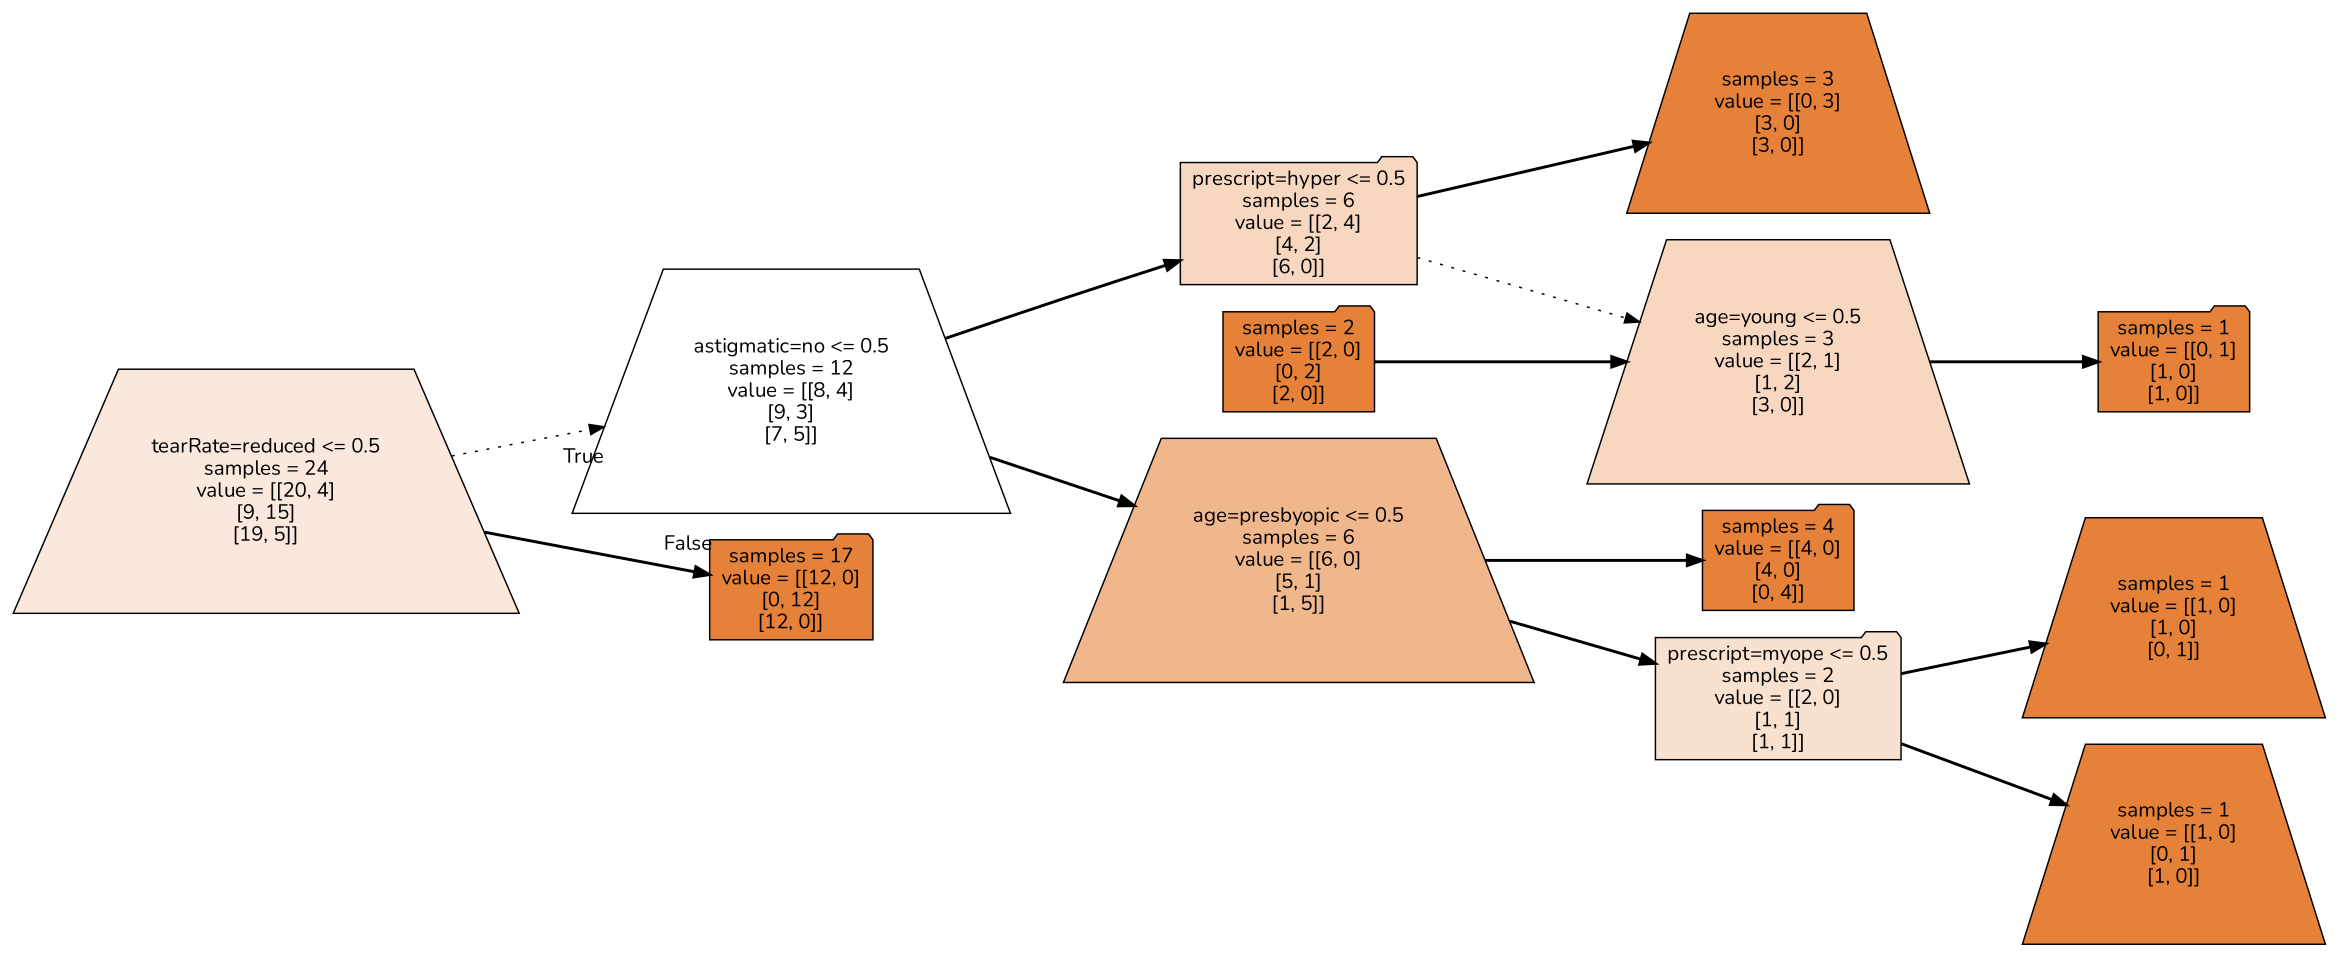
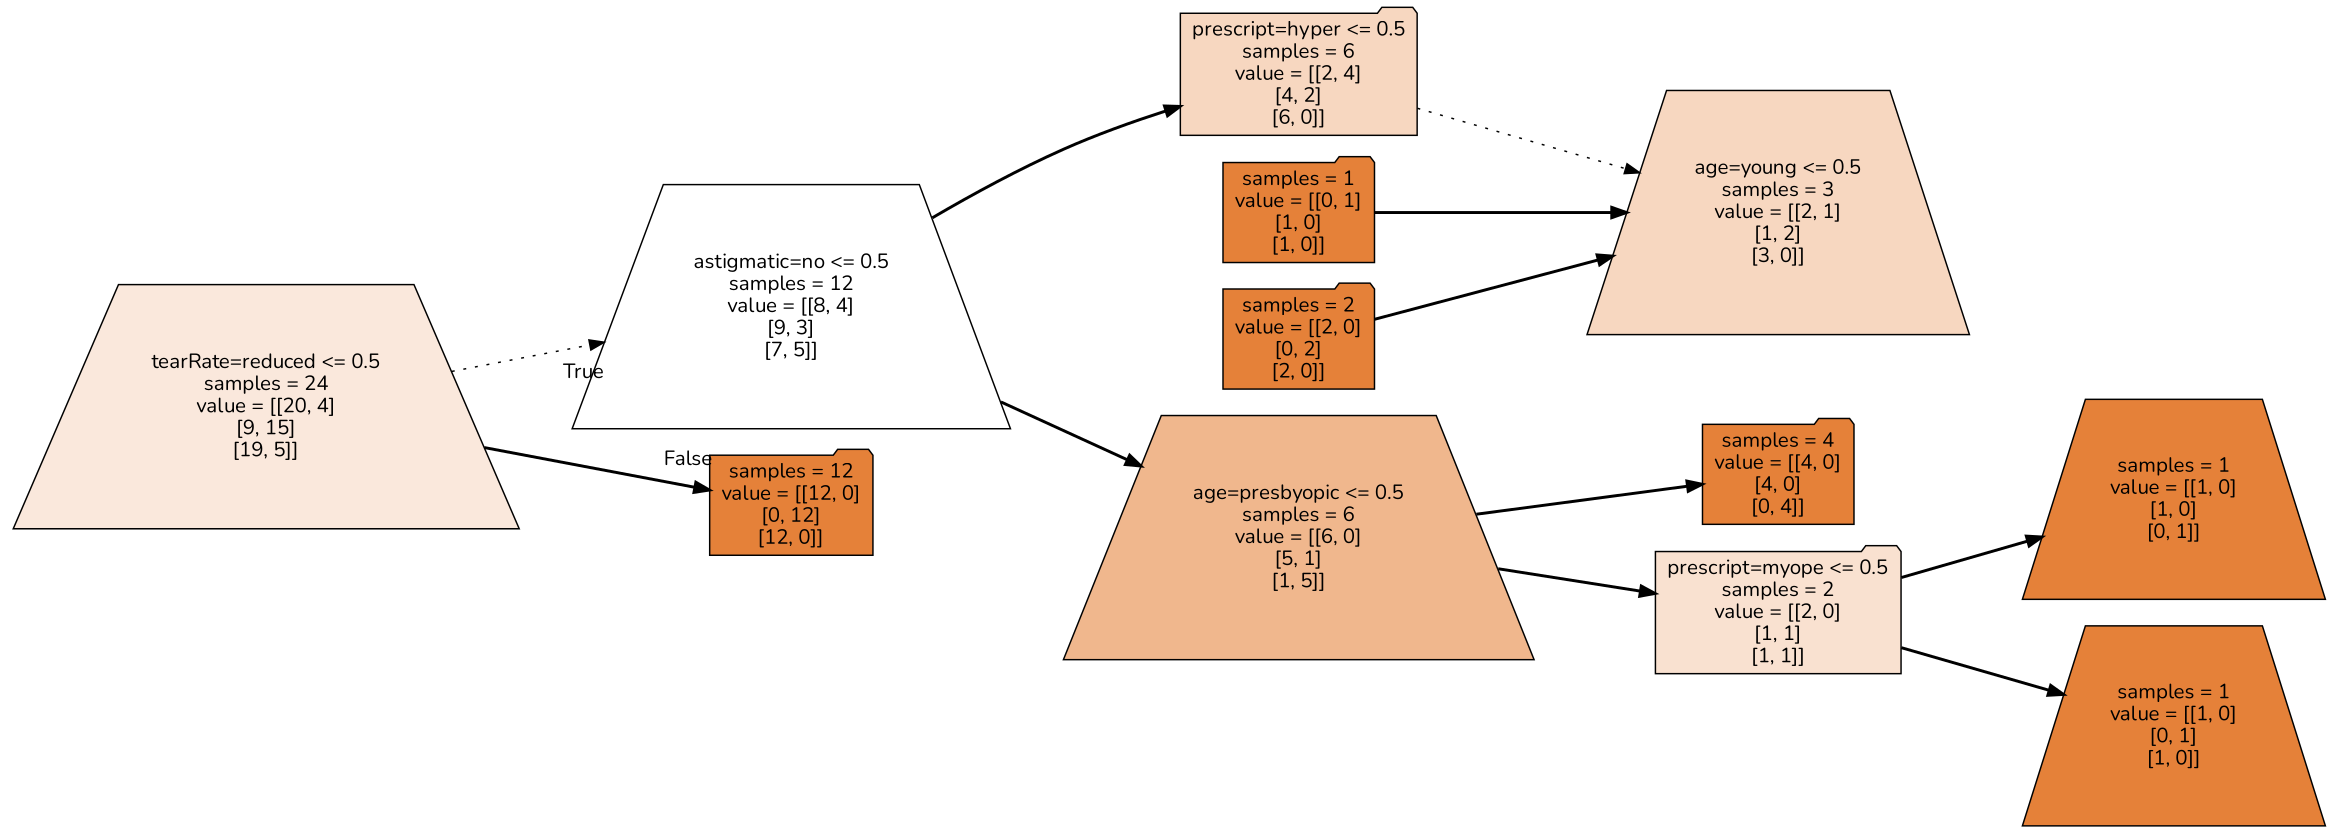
node "samples = 3 value = [[0, 3] [3, 0] [3, 0]]": removed
edge "age=young <= 0.5 samples = 3 value = [[2, 1] [1, 2] [3, 0]]" -> "samples = 1 value = [[0, 1] [1, 0] [1, 0]]": reversed
node "samples = 17 value = [[12, 0] [0, 12] [12, 0]]": label "samples = 17 value = [[12, 0] [0, 12] [12, 0]]" -> "samples = 12 value = [[12, 0] [0, 12] [12, 0]]"
